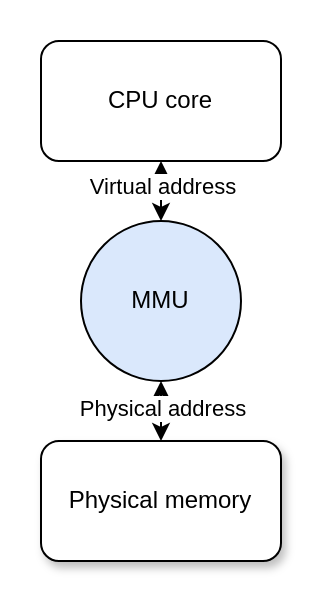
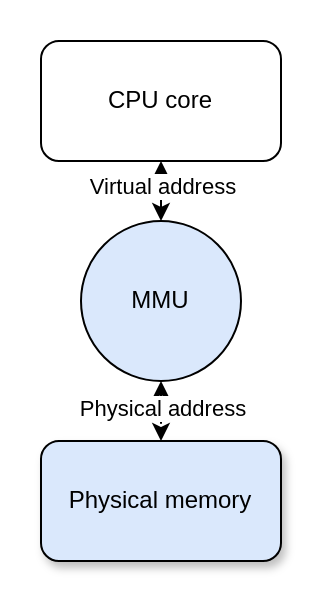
edge "MMU" -- "Physical memory": style solid -> dashed
node "Physical memory": fillcolor #ffffff -> #dae8fc
